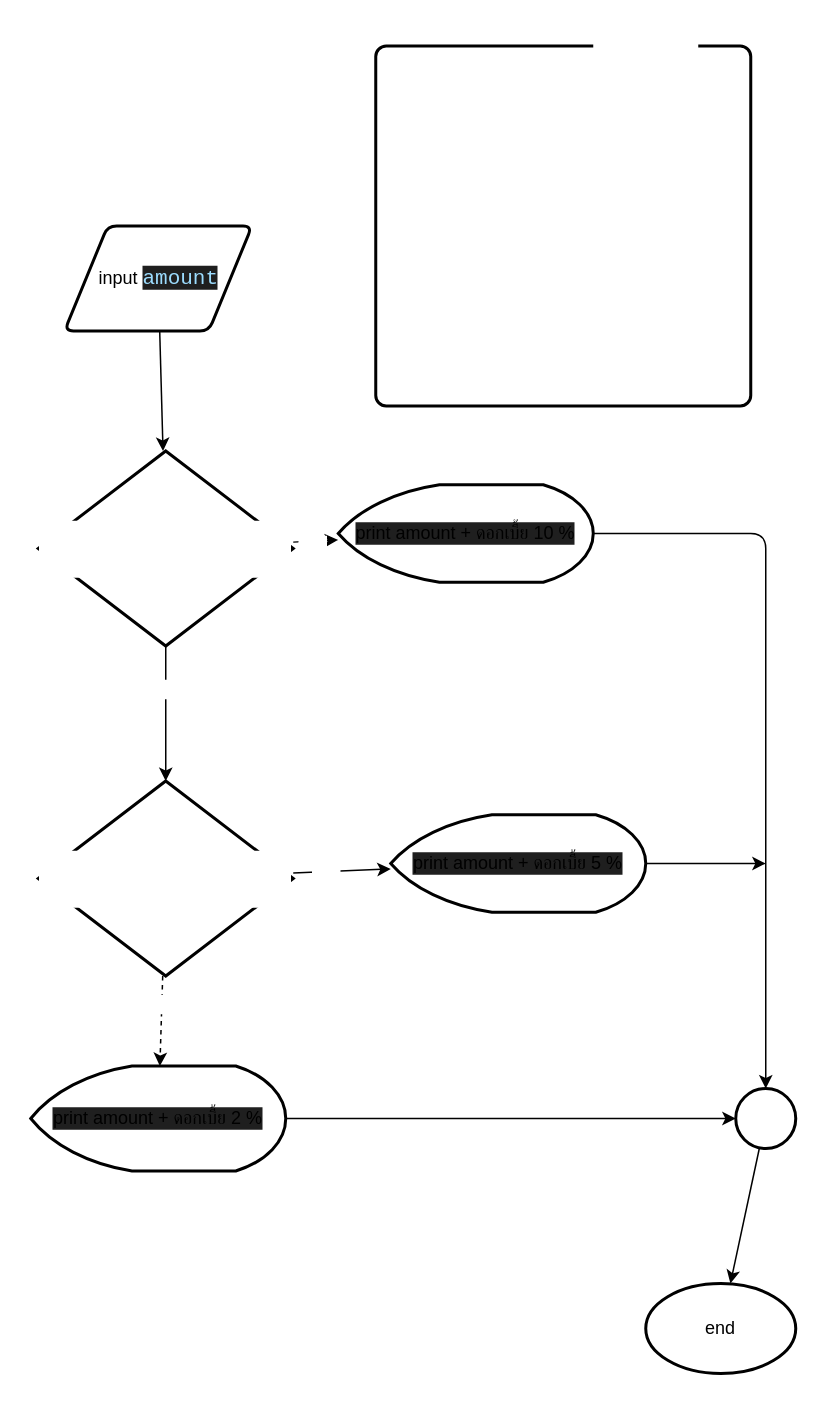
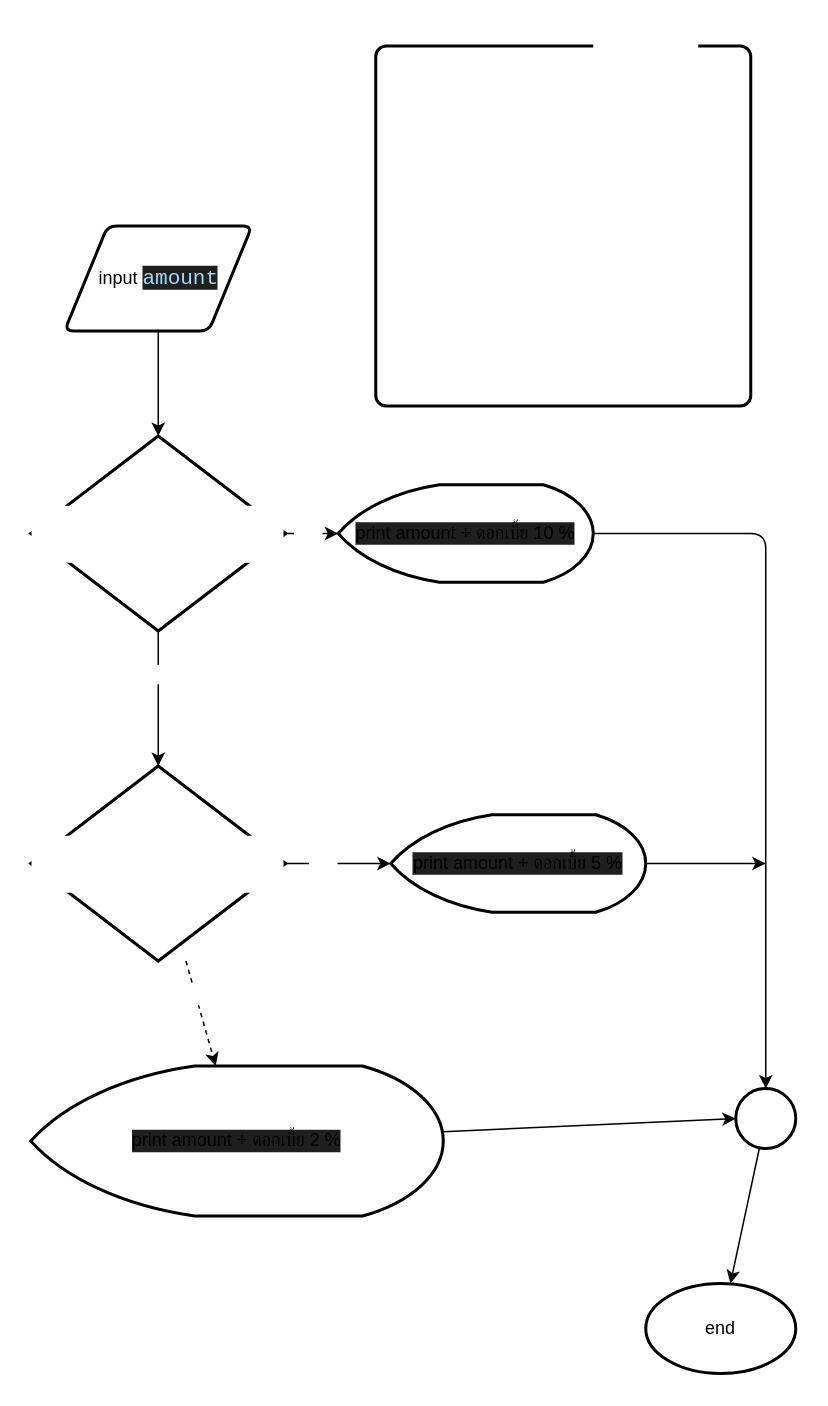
node "if amount >= 1 and amount <= 1000:": moved (166, 548) -> (158, 533)
node "if amount >= 1001 and amount < 10000:": moved (166, 878) -> (158, 863)
node "print amount + ดอกเบี้ย 2 %": size 255x105 -> 413x150
